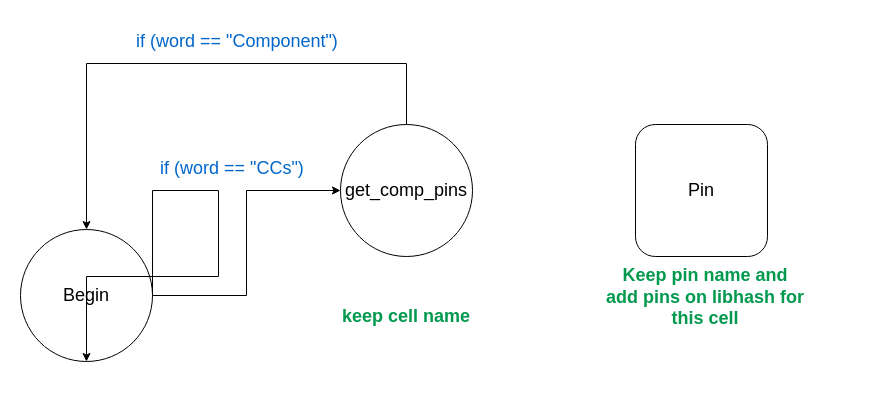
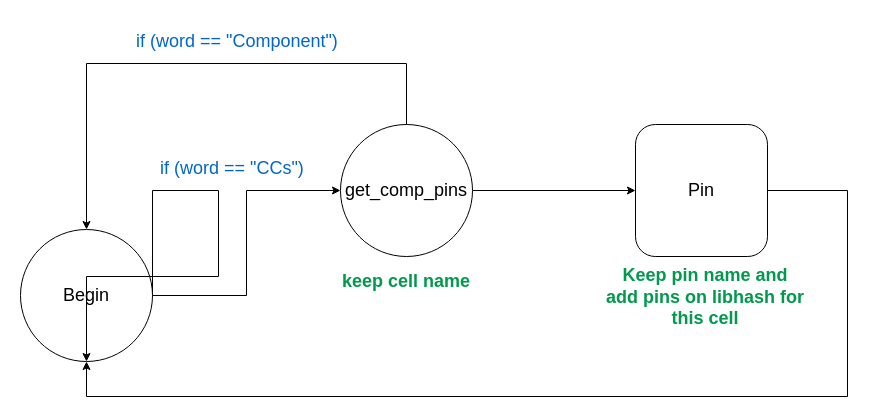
edge "get_comp_pins" -> "Pin": added
node "keep cell name": moved (407, 316) -> (407, 281)
edge "Pin" -> "Begin": added
